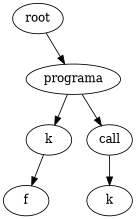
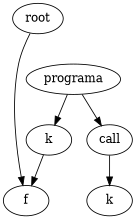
edge "root" -> "programa": now "root" -> "f"
